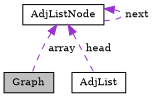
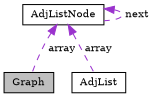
edge "AdjList" -> "AdjListNode": label " head" -> " array"
